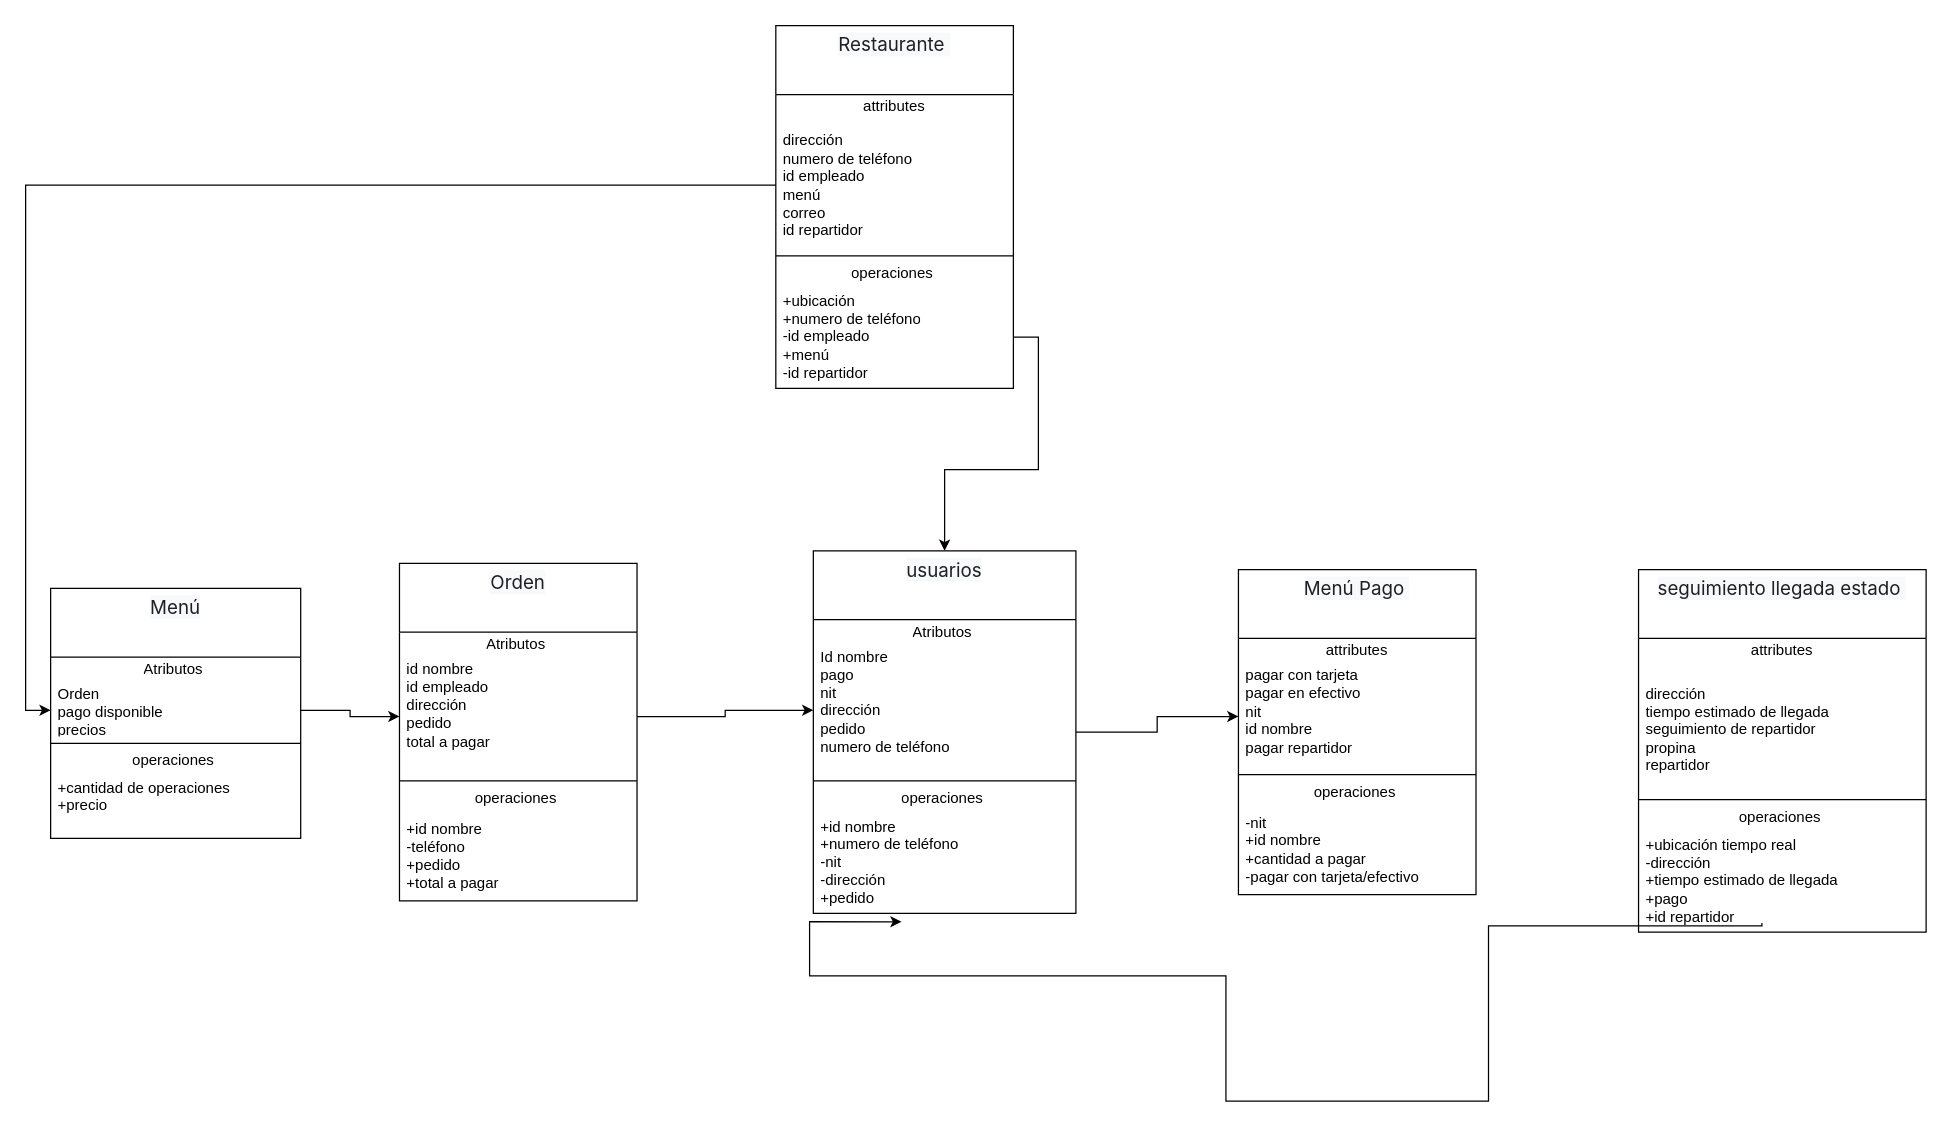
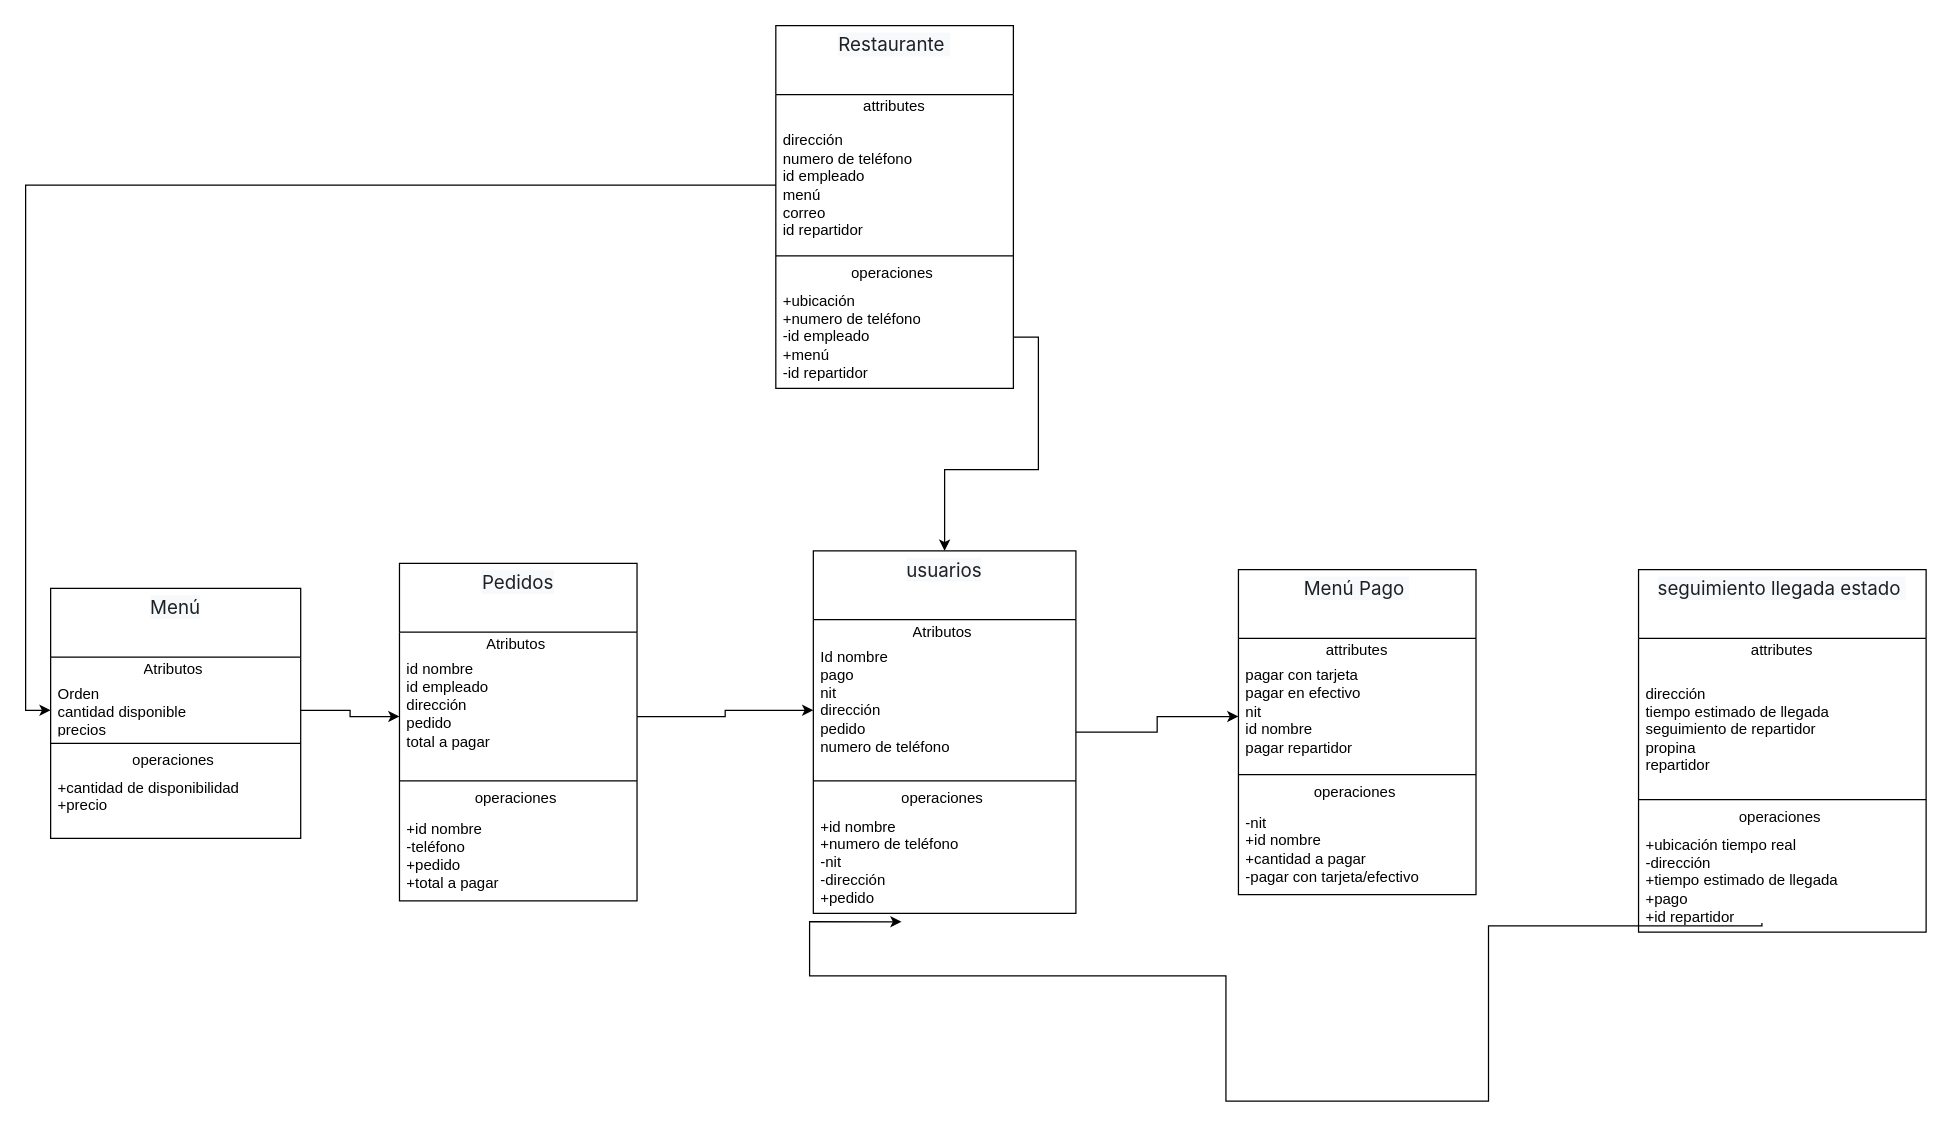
node "Orden": label "Orden" -> "Pedidos"
node "Orden pago disponible precios": label "Orden pago disponible precios" -> "Orden cantidad disponible precios"
node "+cantidad de operaciones +precio": label "+cantidad de operaciones +precio" -> "+cantidad de disponibilidad +precio"
